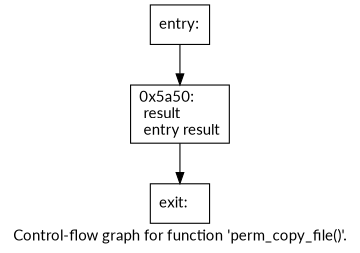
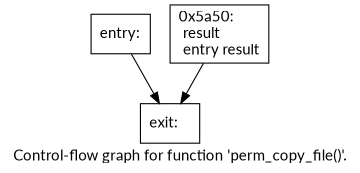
edge "entry:" -> "0x5a50:": now "entry:" -> "exit:"
